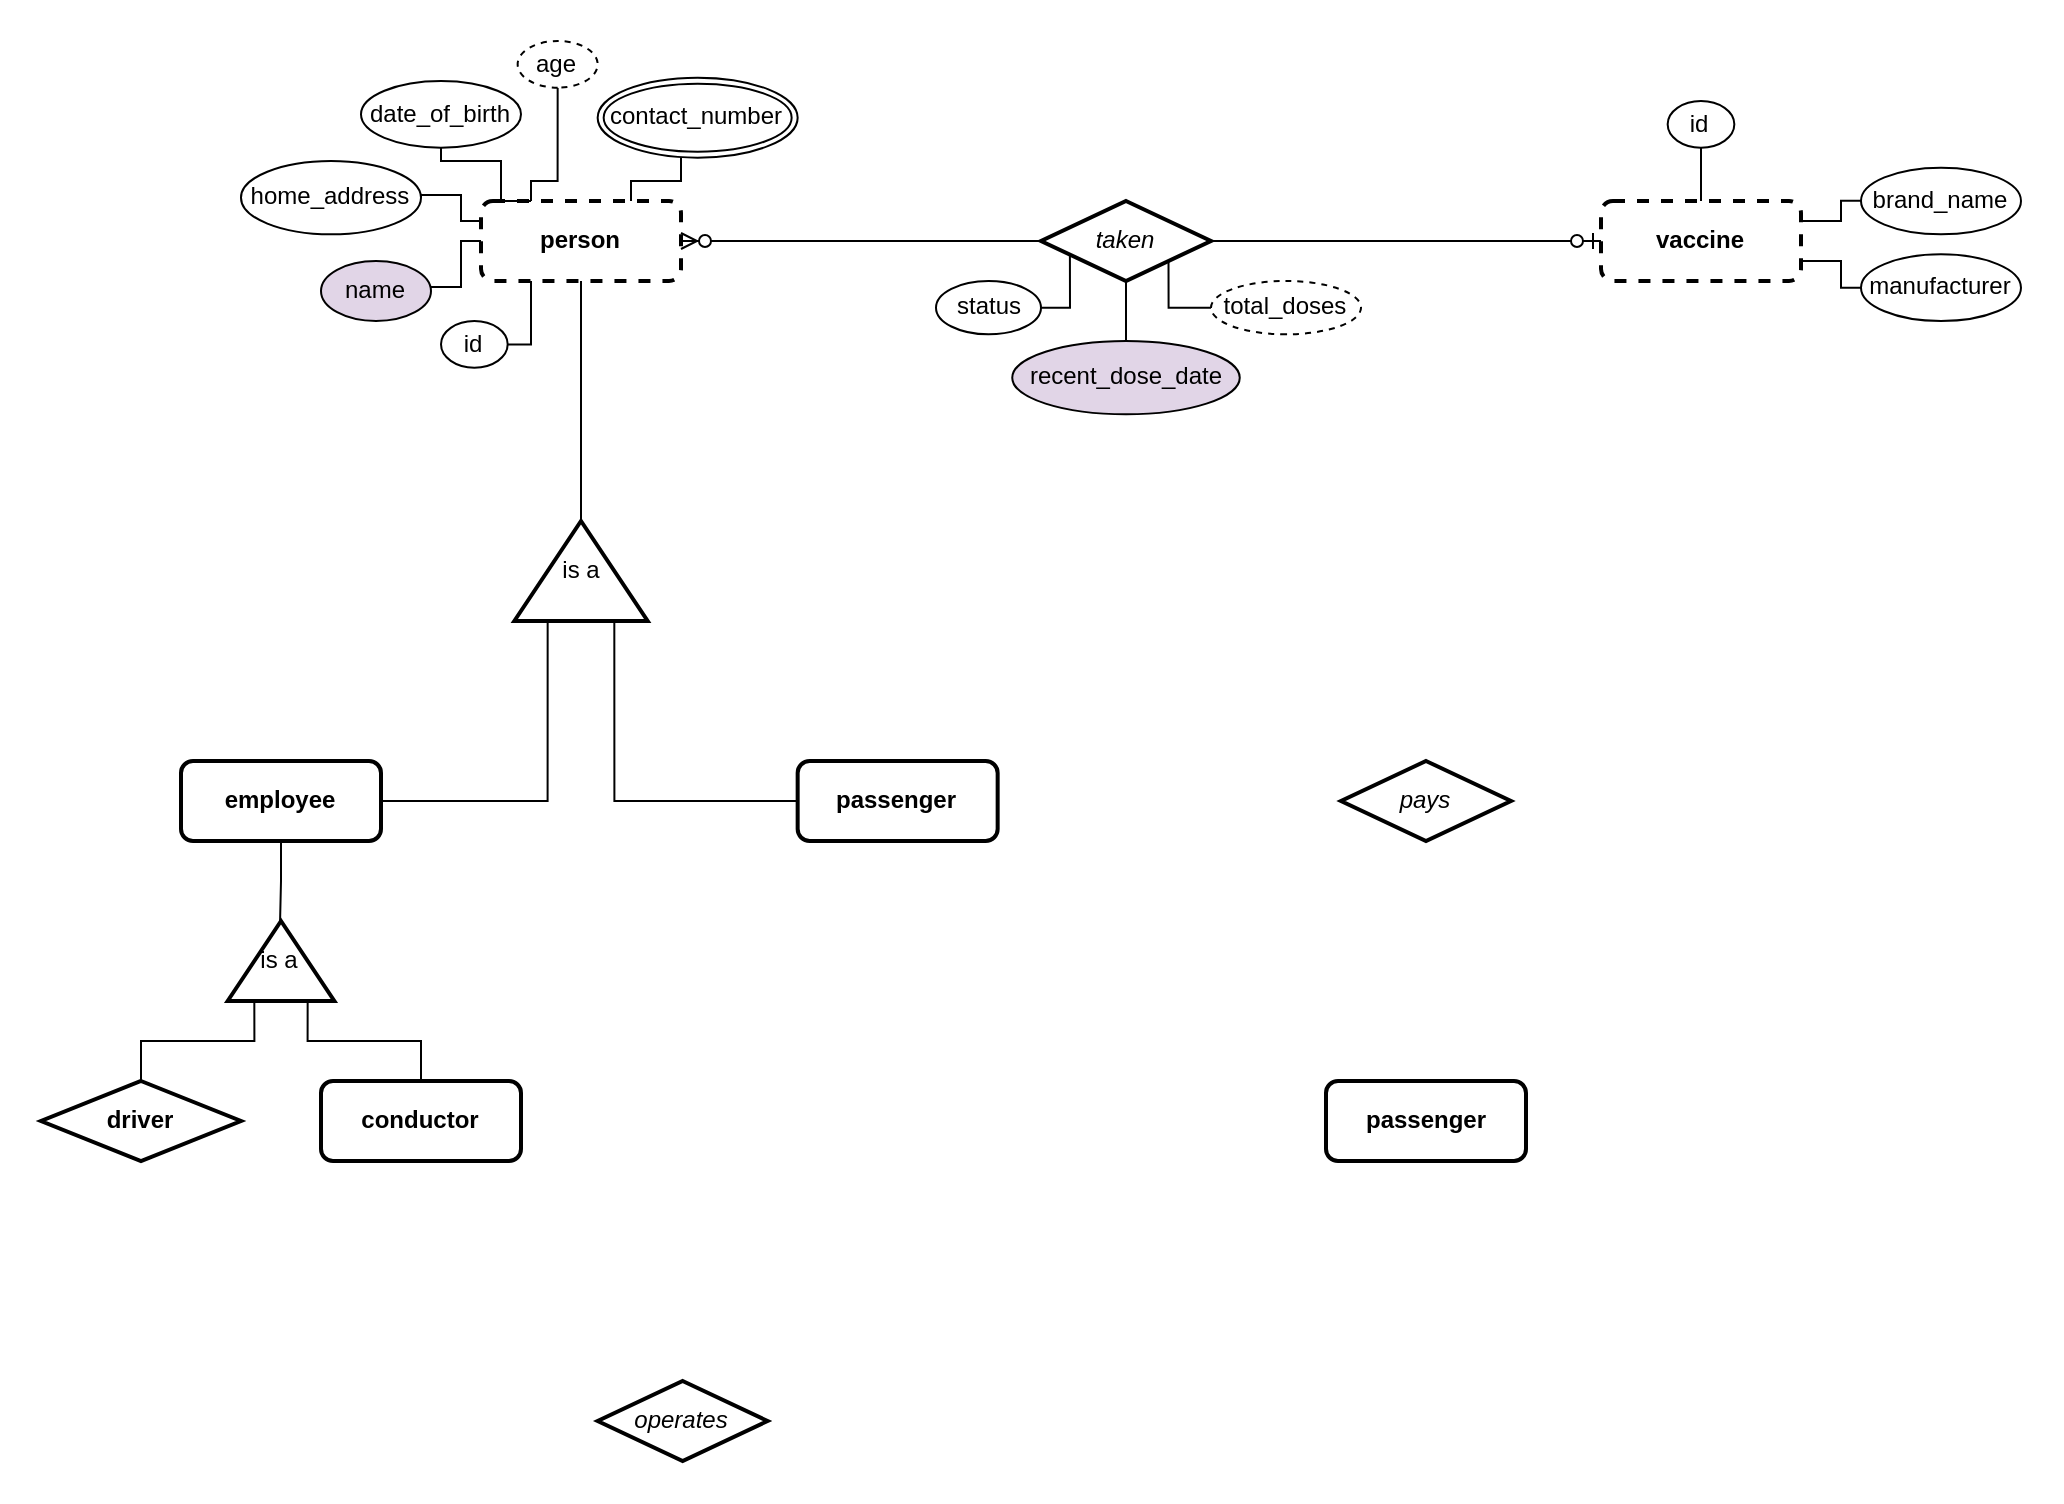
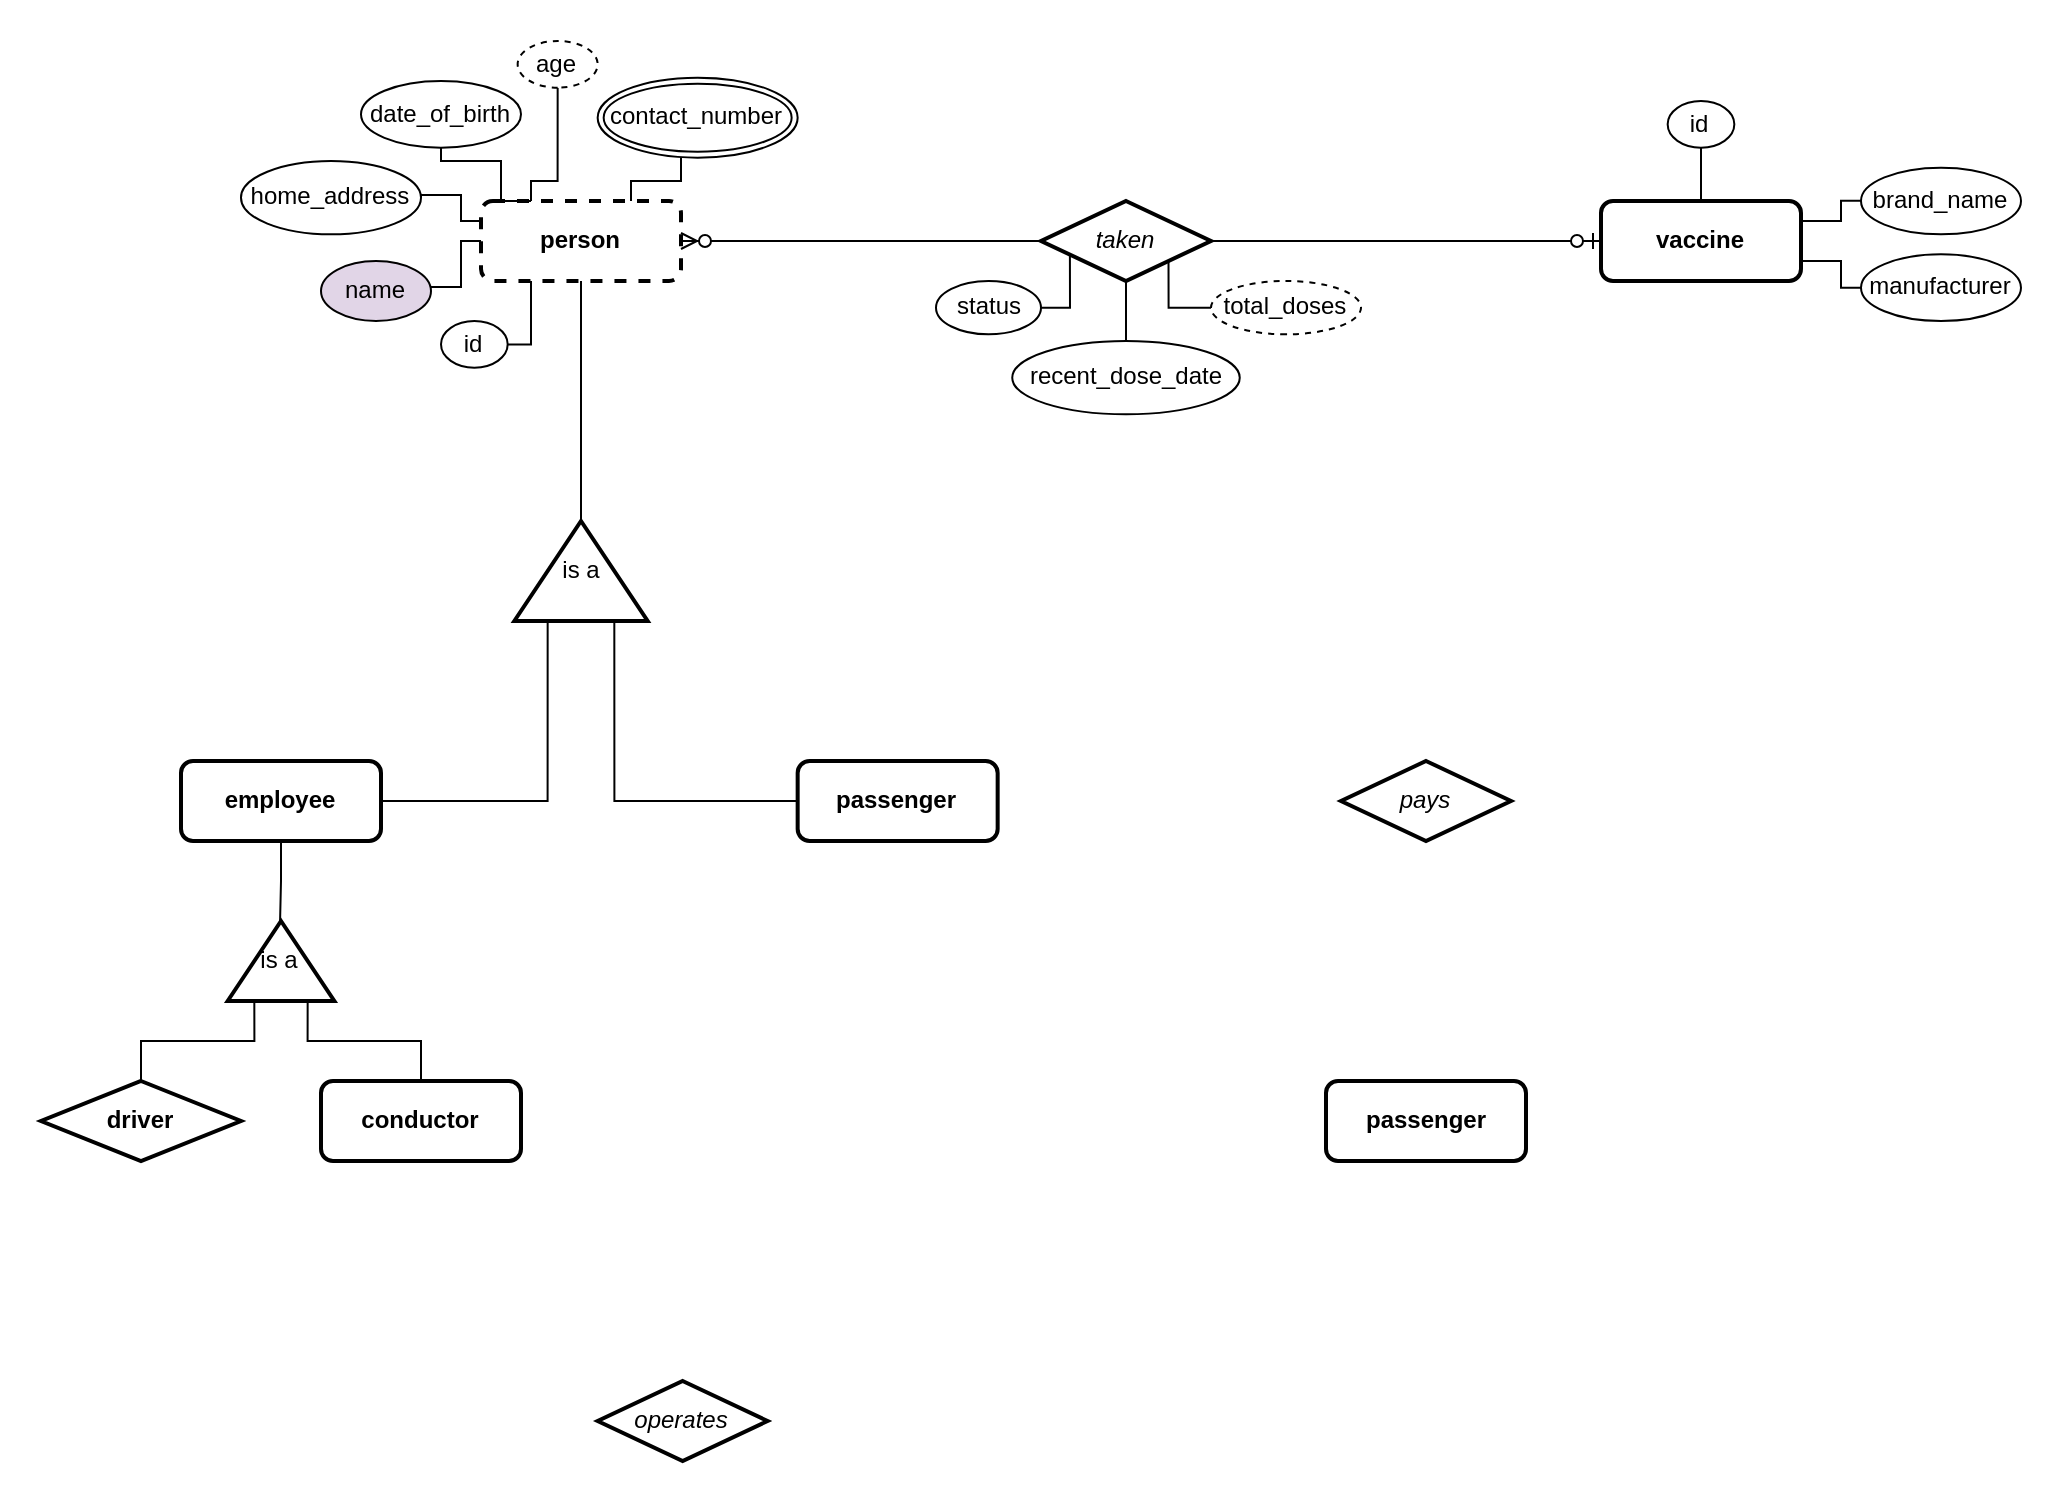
node "vaccine": style dashed -> solid
node "recent_dose_date": fillcolor #e1d5e7 -> #ffffff
